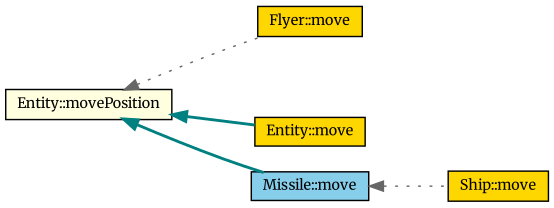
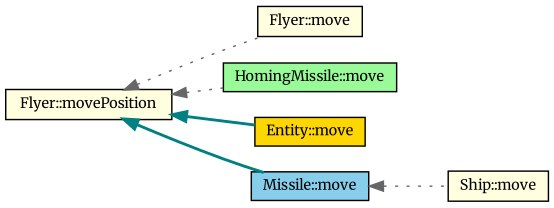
node "Flyer::move": fillcolor gold -> lightyellow
node "HomingMissile::move": added
node "Entity::movePosition": label "Entity::movePosition" -> "Flyer::movePosition"
node "Ship::move": fillcolor gold -> lightyellow
